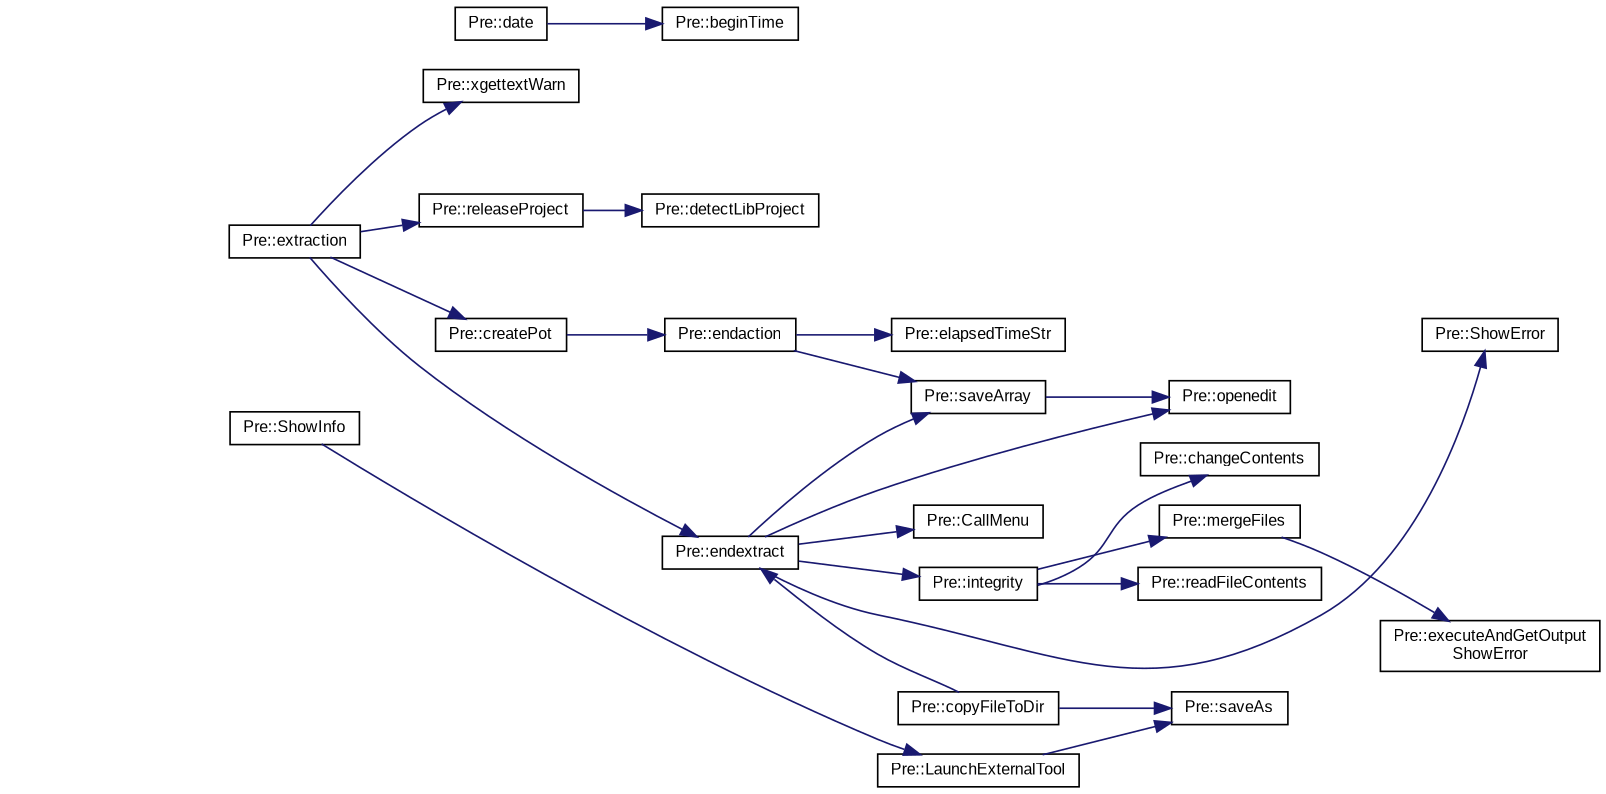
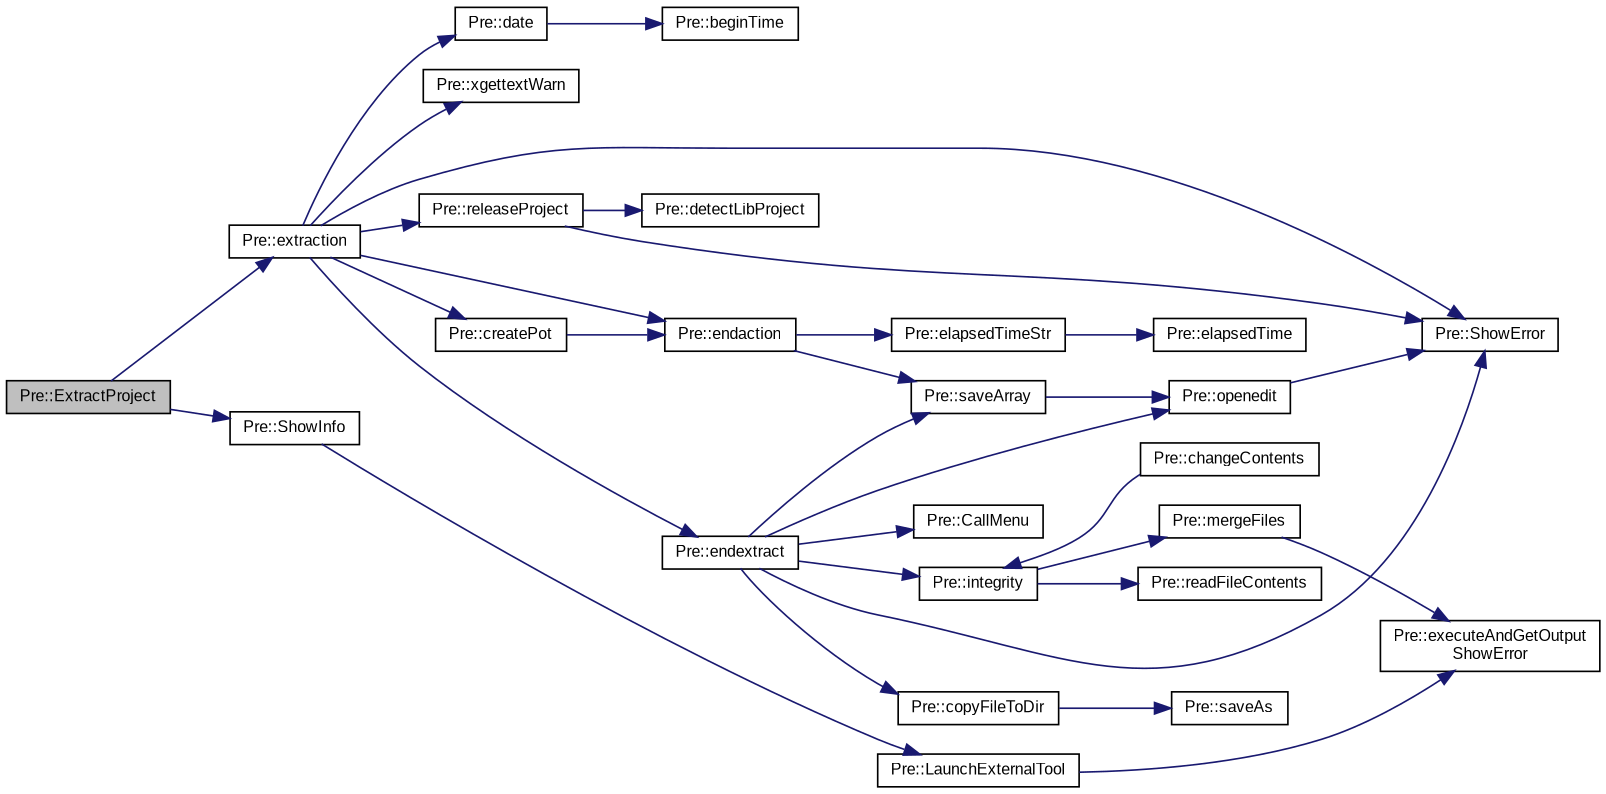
edge "Pre::extraction" -> "Pre::date": added
edge "Pre::extraction" -> "Pre::ShowError": added
edge "Pre::releaseProject" -> "Pre::ShowError": added
edge "Pre::extraction" -> "Pre::endaction": added
node "Pre::elapsedTime": added
edge "Pre::openedit" -> "Pre::ShowError": added
node "Pre::ExtractProject": added
edge "Pre::integrity" -> "Pre::changeContents": reversed
edge "Pre::copyFileToDir" -> "Pre::endextract": reversed
edge "Pre::LaunchExternalTool" -> "Pre::saveAs": now "Pre::LaunchExternalTool" -> "Pre::executeAndGetOutput ShowError"
